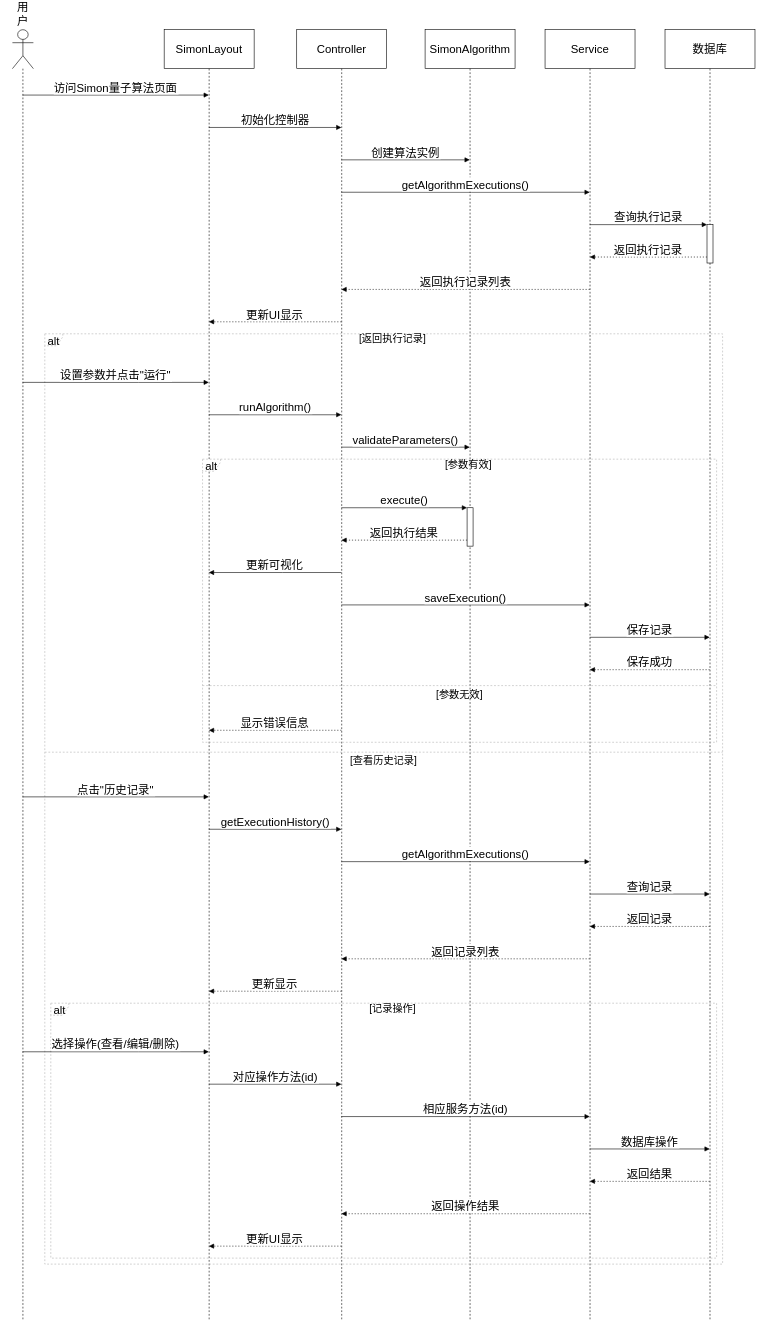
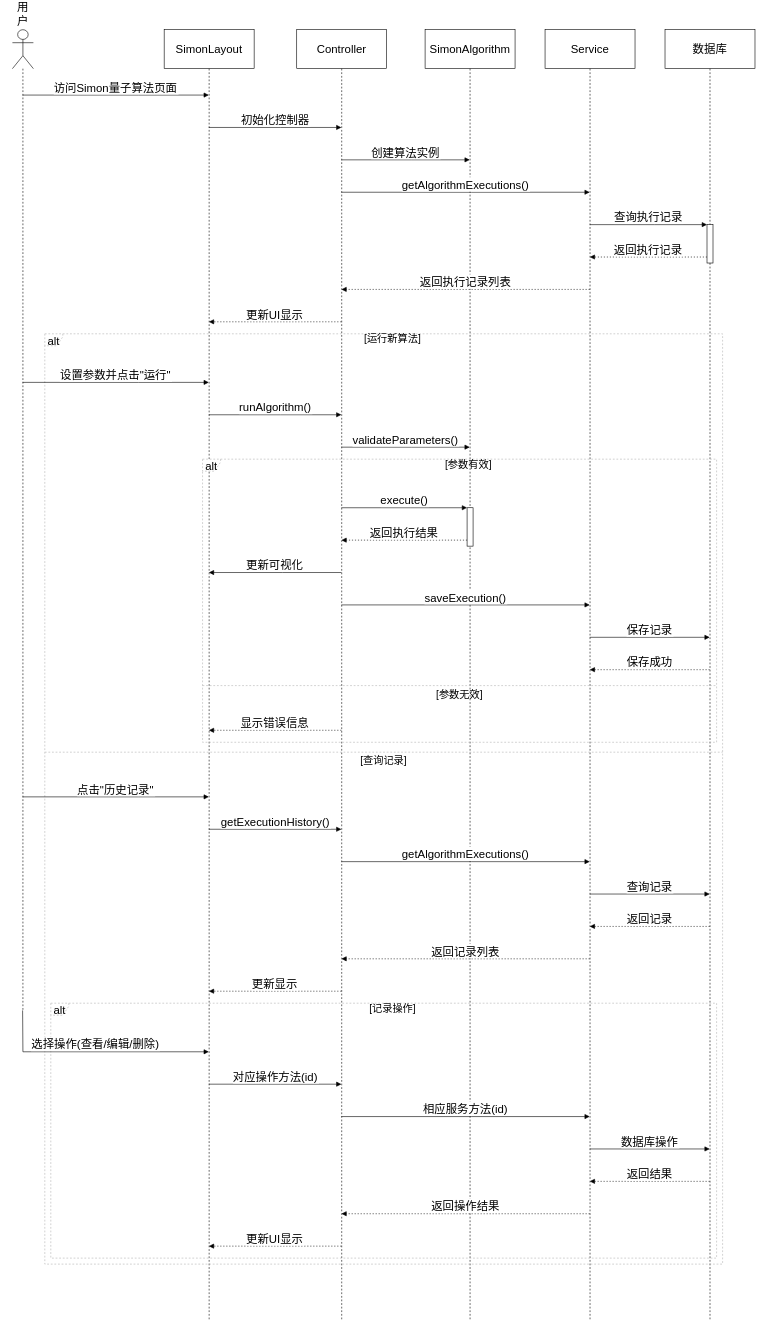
node "[返回执行记录]": label "[返回执行记录]" -> "[运行新算法]"
node "用户": size 21x1292 -> 21x981
node "[查看历史记录]": label "[查看历史记录]" -> "[查询记录]"
